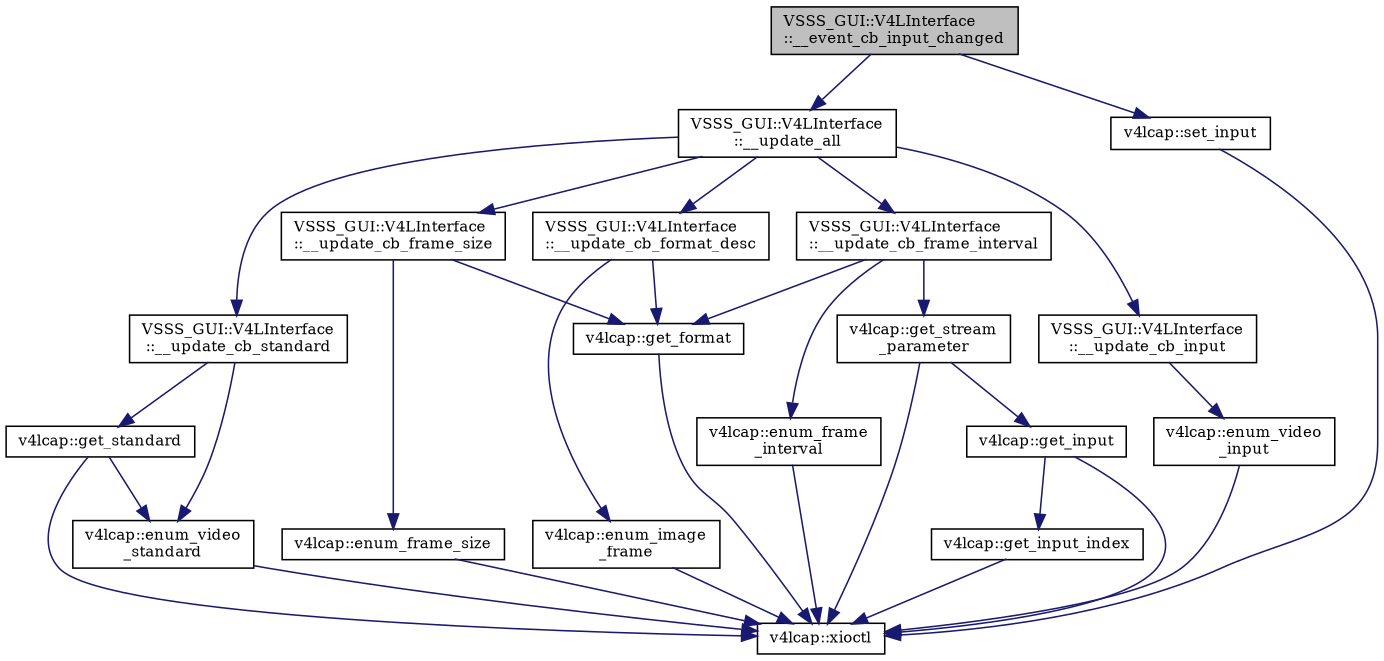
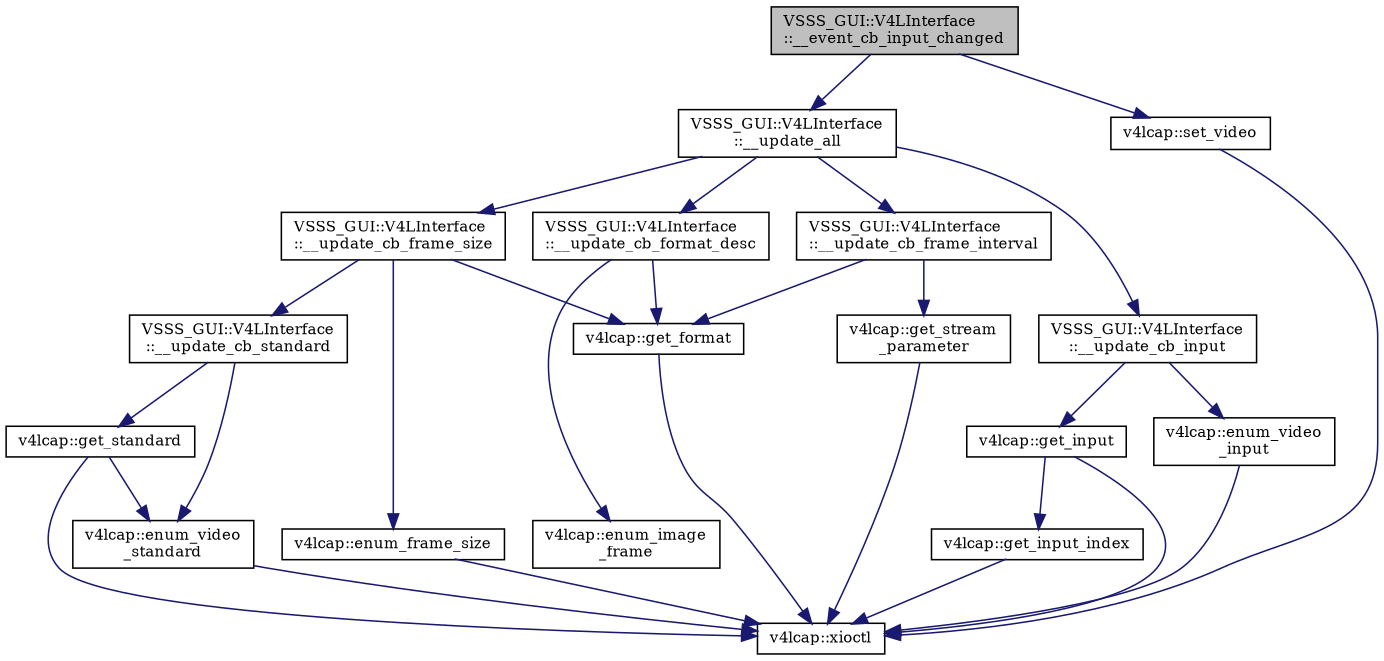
node "v4lcap::set_input": label "v4lcap::set_input" -> "v4lcap::set_video"
edge "VSSS_GUI::V4LInterface ::__update_all" -> "VSSS_GUI::V4LInterface ::__update_cb_standard": now "VSSS_GUI::V4LInterface ::__update_cb_frame_size" -> "VSSS_GUI::V4LInterface ::__update_cb_standard"
edge "v4lcap::get_stream _parameter" -> "v4lcap::get_input": now "VSSS_GUI::V4LInterface ::__update_cb_input" -> "v4lcap::get_input"
node "v4lcap::enum_frame _interval": removed
edge "v4lcap::enum_image _frame" -> "v4lcap::xioctl": removed
